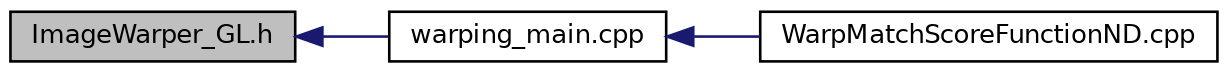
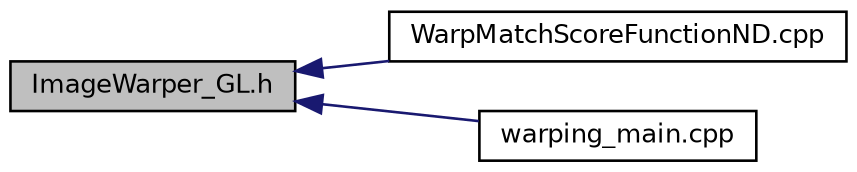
edge "WarpMatchScoreFunctionND.cpp" -> "warping_main.cpp": now "WarpMatchScoreFunctionND.cpp" -> "ImageWarper_GL.h"
